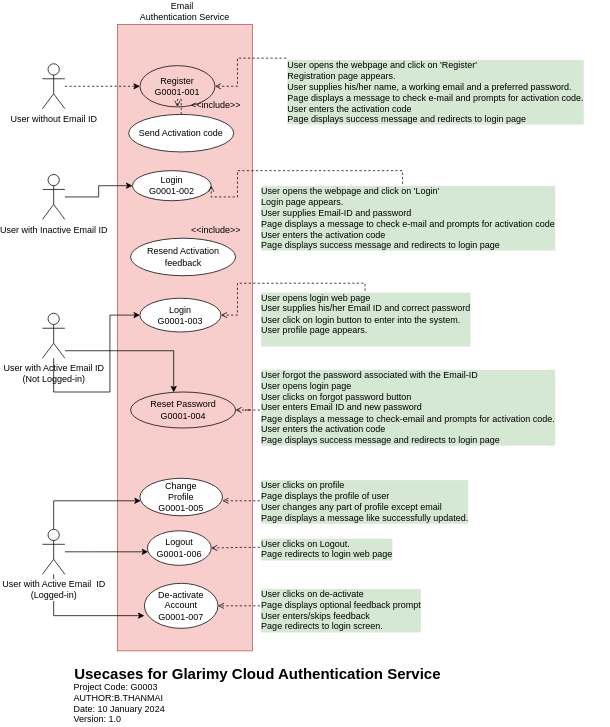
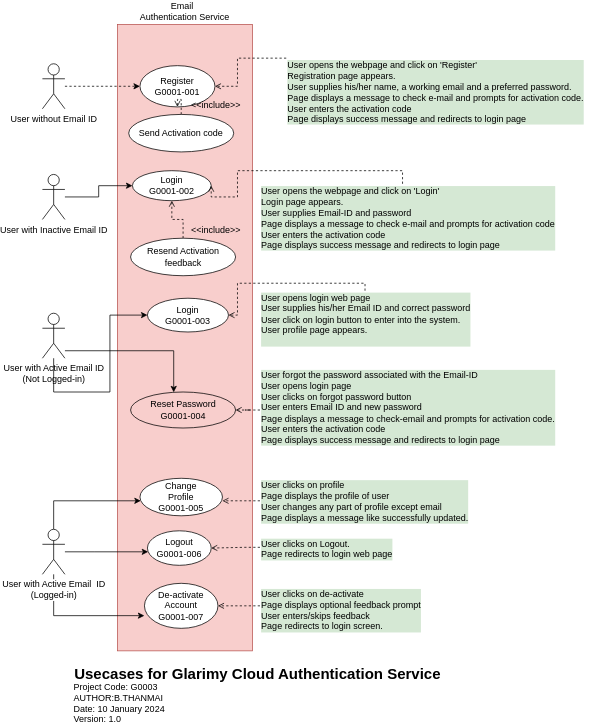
node "Register G0001-001": fillcolor #f8cecc -> #ffffff
edge "Resend Activation feedback" -> "Login G0001-002": added
node "Login G0001-003": moved (180, 315) -> (188, 315)
